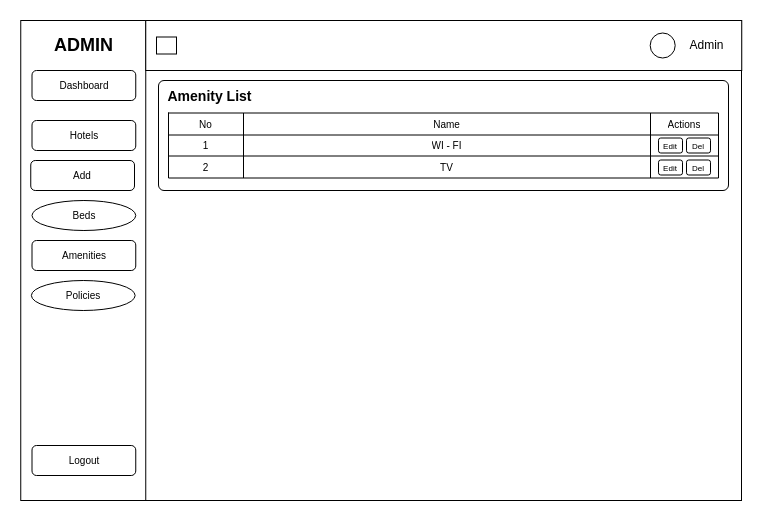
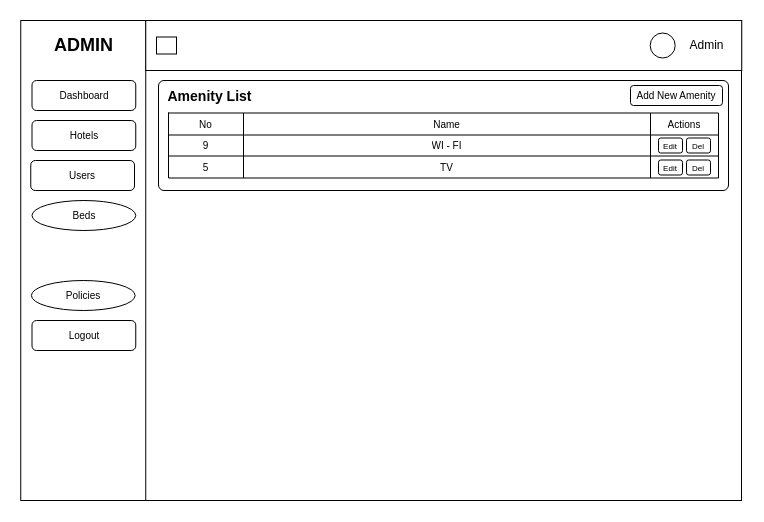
node "Dashboard": moved (84, 86) -> (84, 96)
node "Add New Amenity": added
node "1": label "1" -> "9"
node "2": label "2" -> "5"
node "Add": label "Add" -> "Users"
node "Amenities": removed
node "Logout": moved (84, 461) -> (84, 336)
